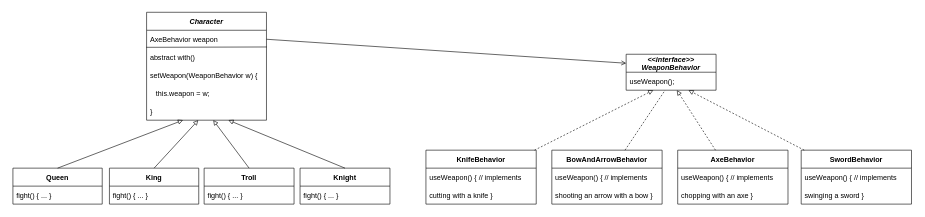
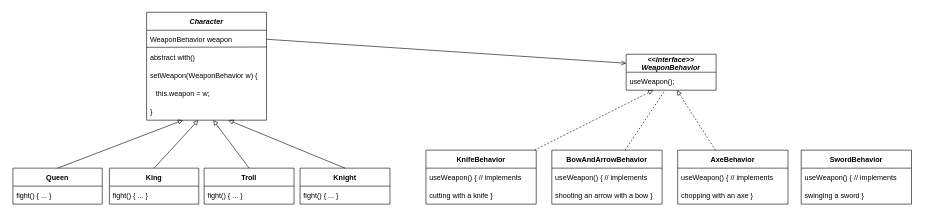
node "AxeBehavior weapon": label "AxeBehavior weapon" -> "WeaponBehavior weapon"
edge "SwordBehavior" -> "useWeapon();": removed
